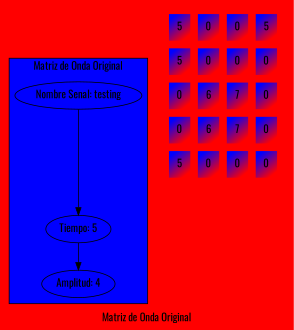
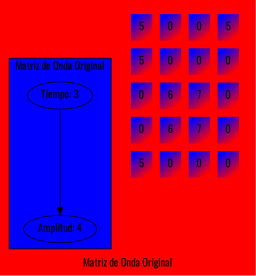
node "Nombre Senal: testing": removed
node "Tiempo: 5": label "Tiempo: 5" -> "Tiempo: 3"
